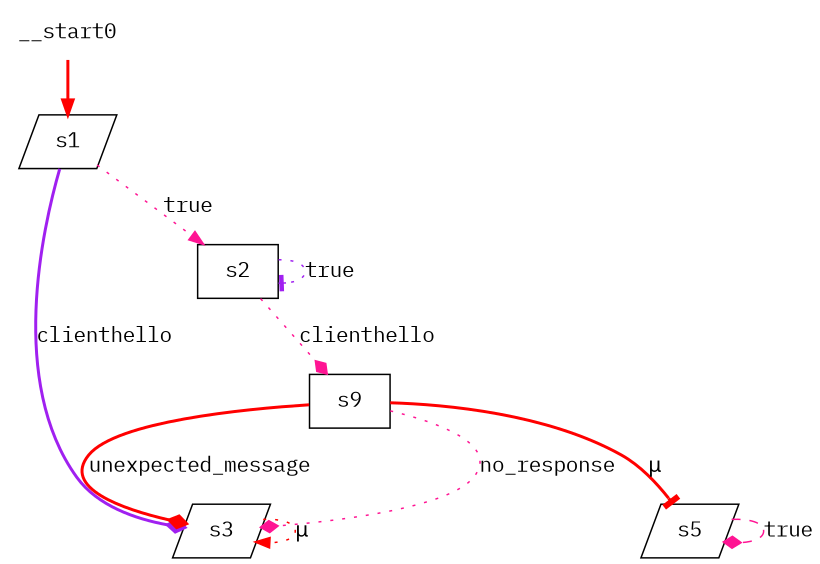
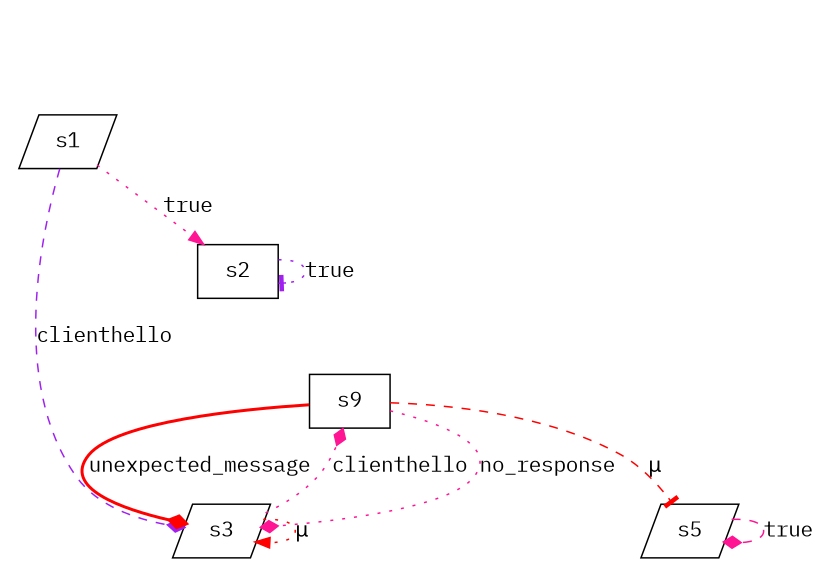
node "__start0": removed
edge "s2" -> "s9": now "s3" -> "s9"
edge "s1" -> "s3": style bold -> dashed
edge "s9" -> "s5": style bold -> dashed
